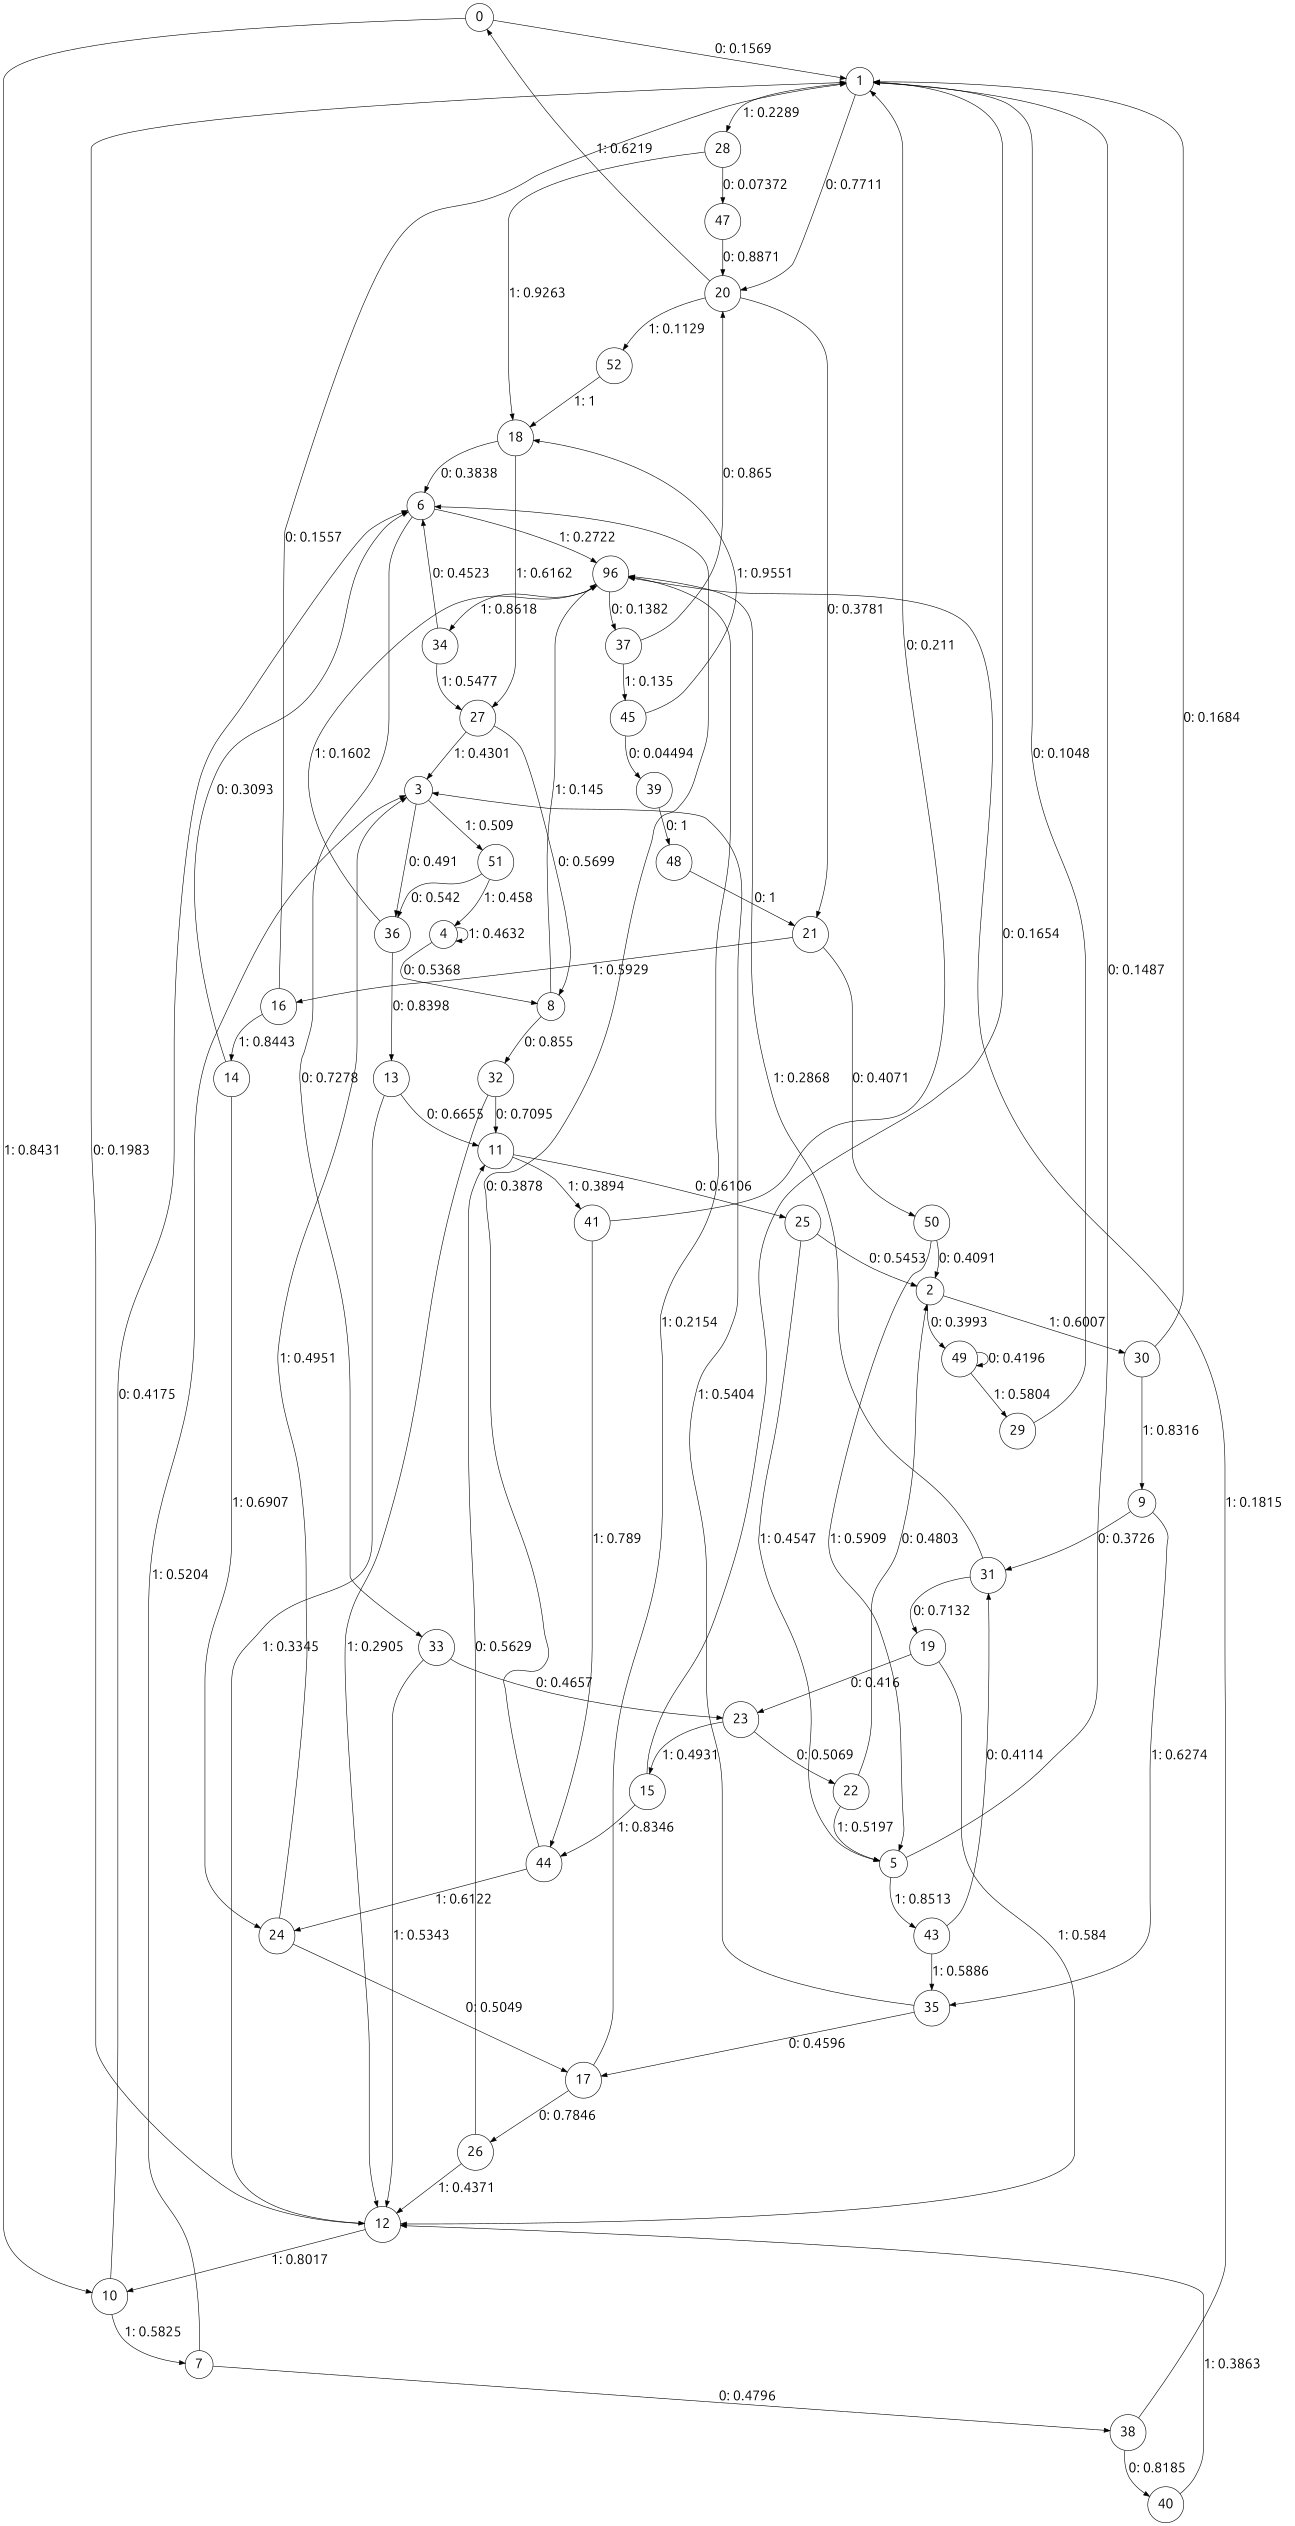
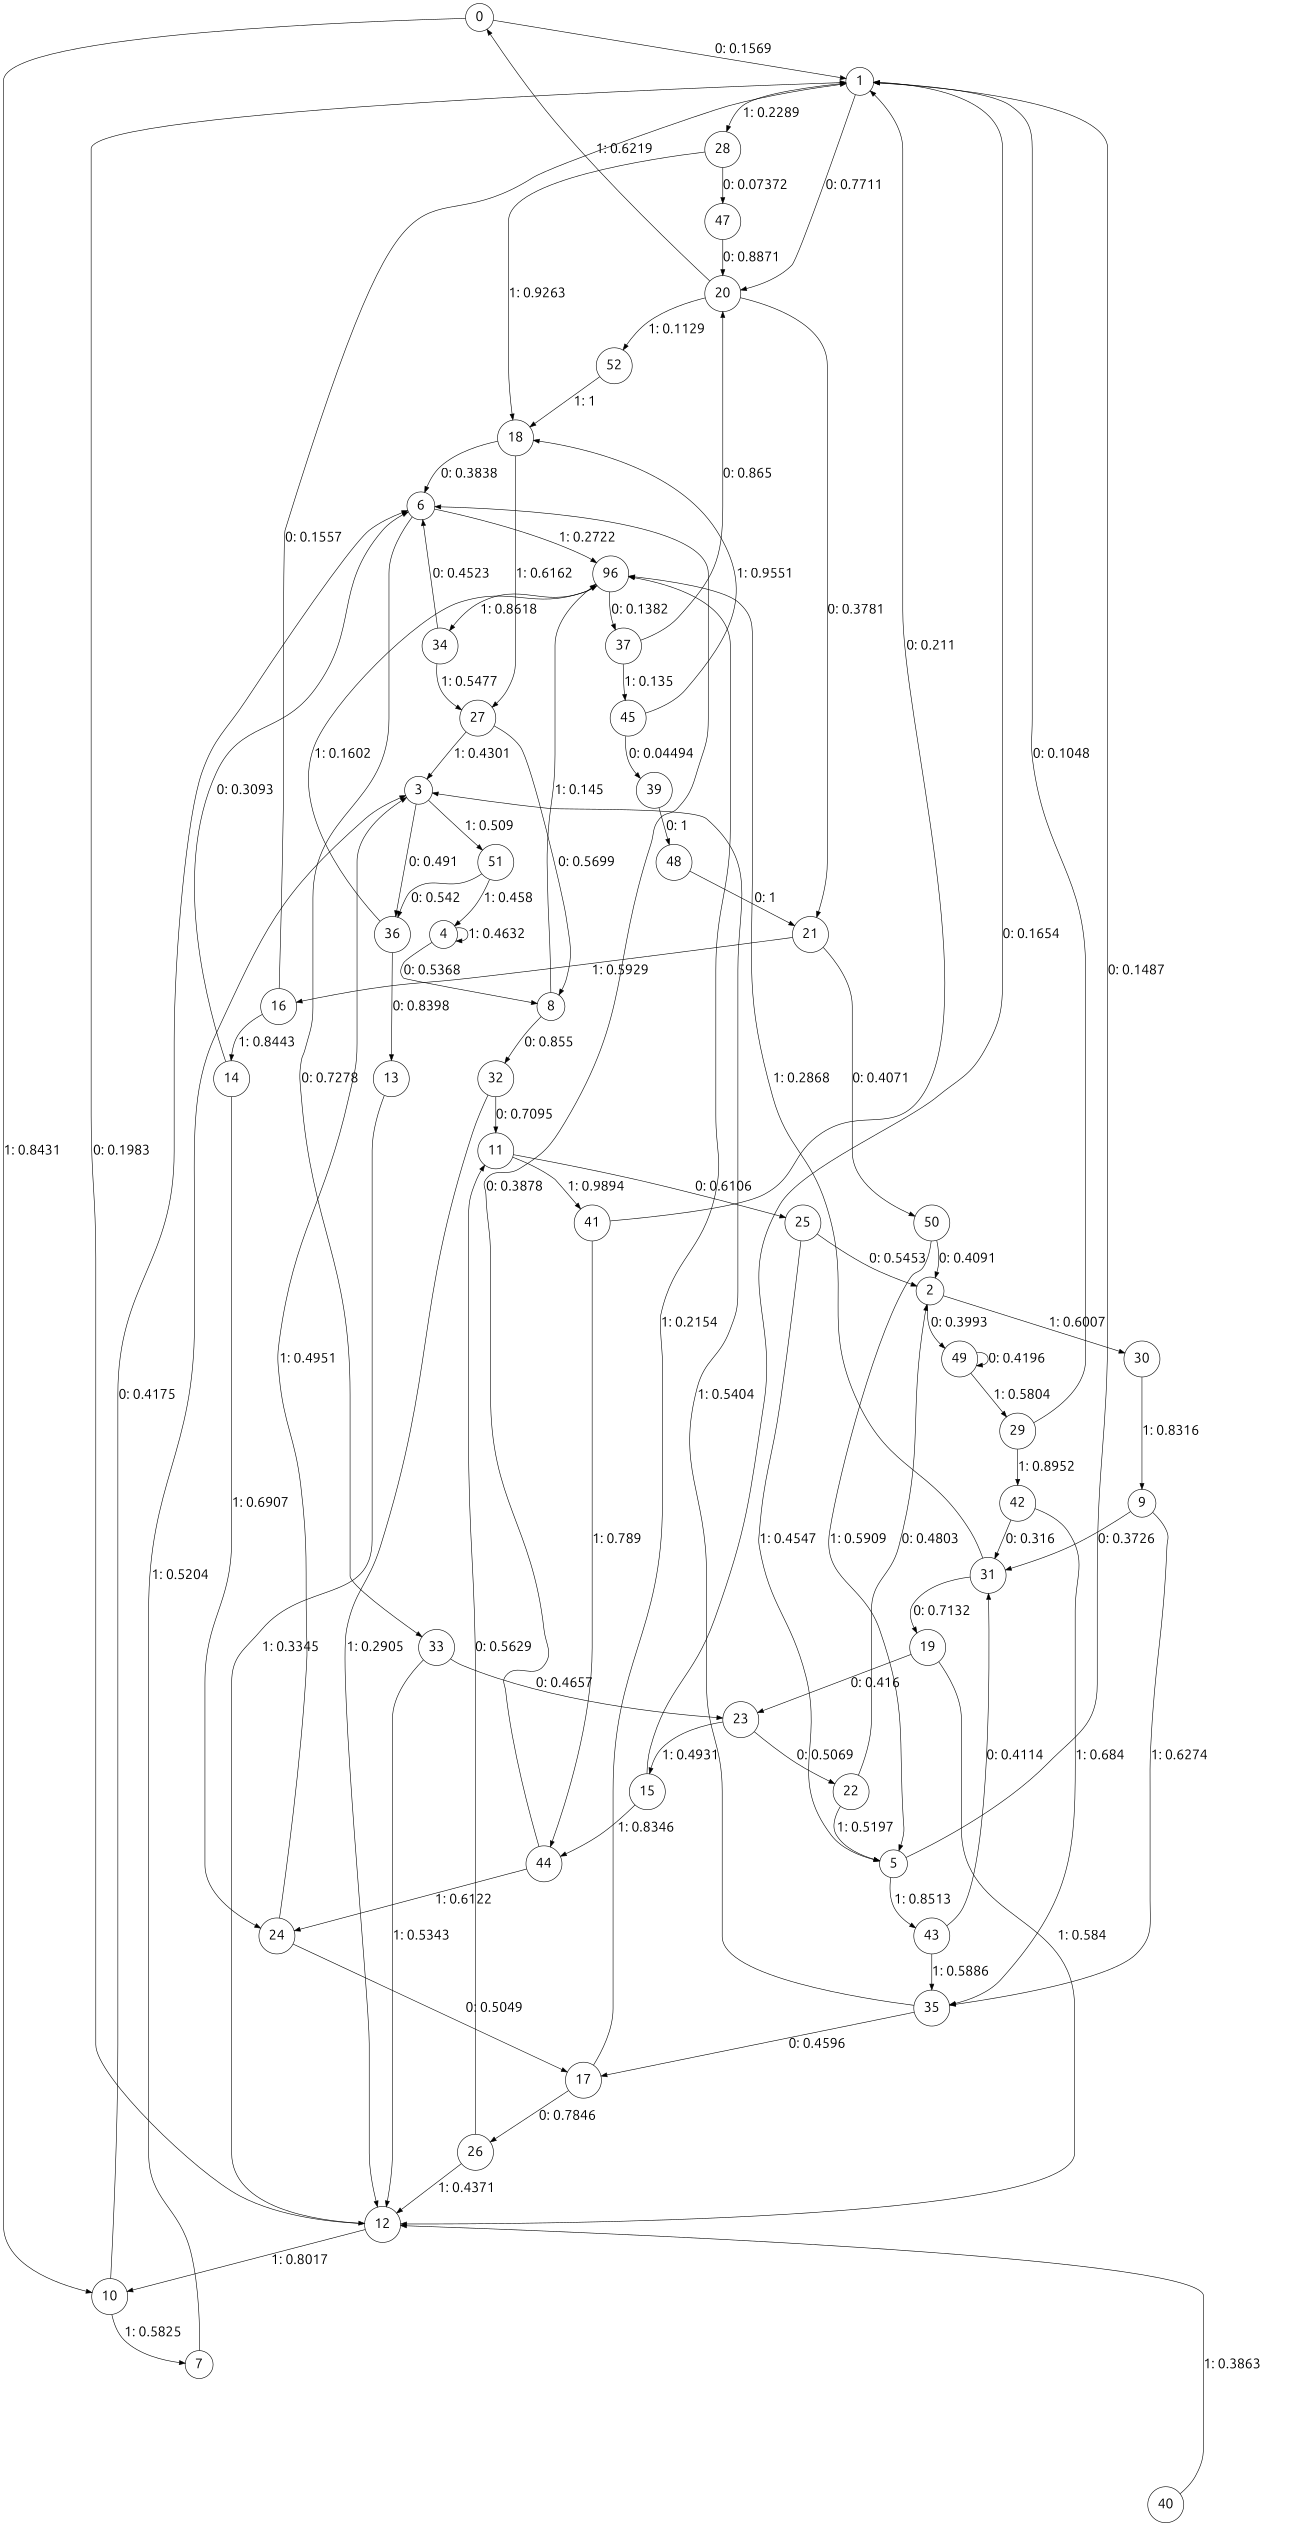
edge "30" -> "1": removed, label "0: 0.1684"
edge "13" -> "11": removed, label "0: 0.6655"
edge "11" -> "41": label "1: 0.3894   " -> "1: 0.9894   "
node "42": added
node "38": removed
